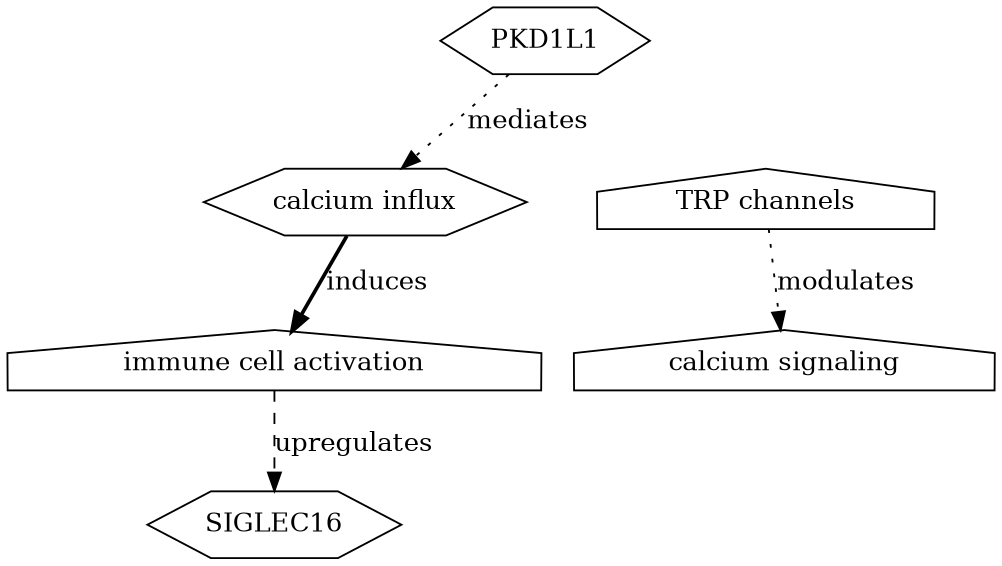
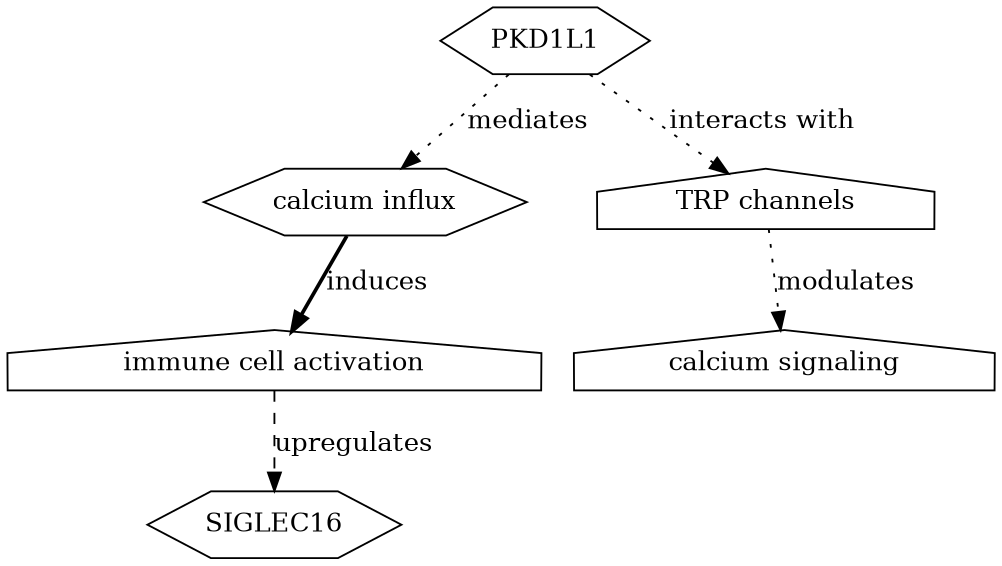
edge "PKD1L1" -> "TRP channels": added, label "interacts with"
